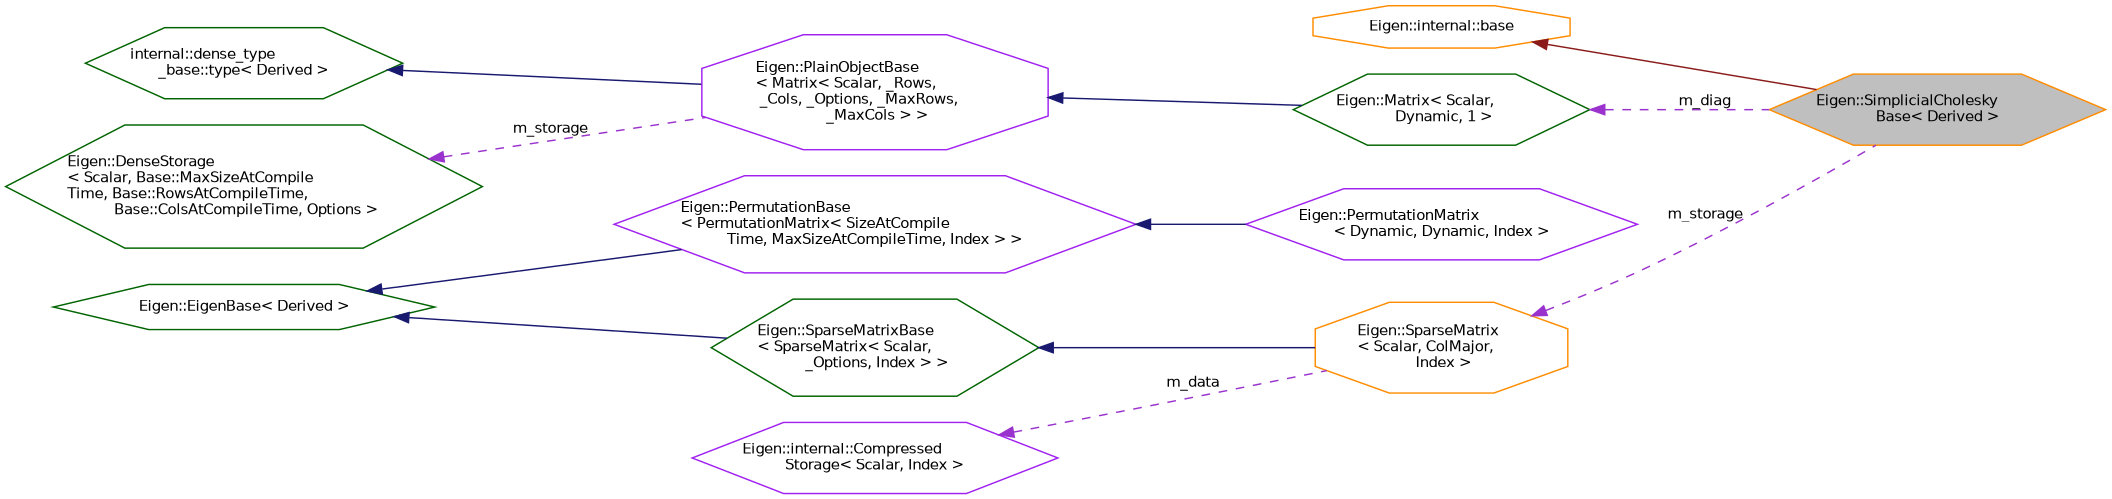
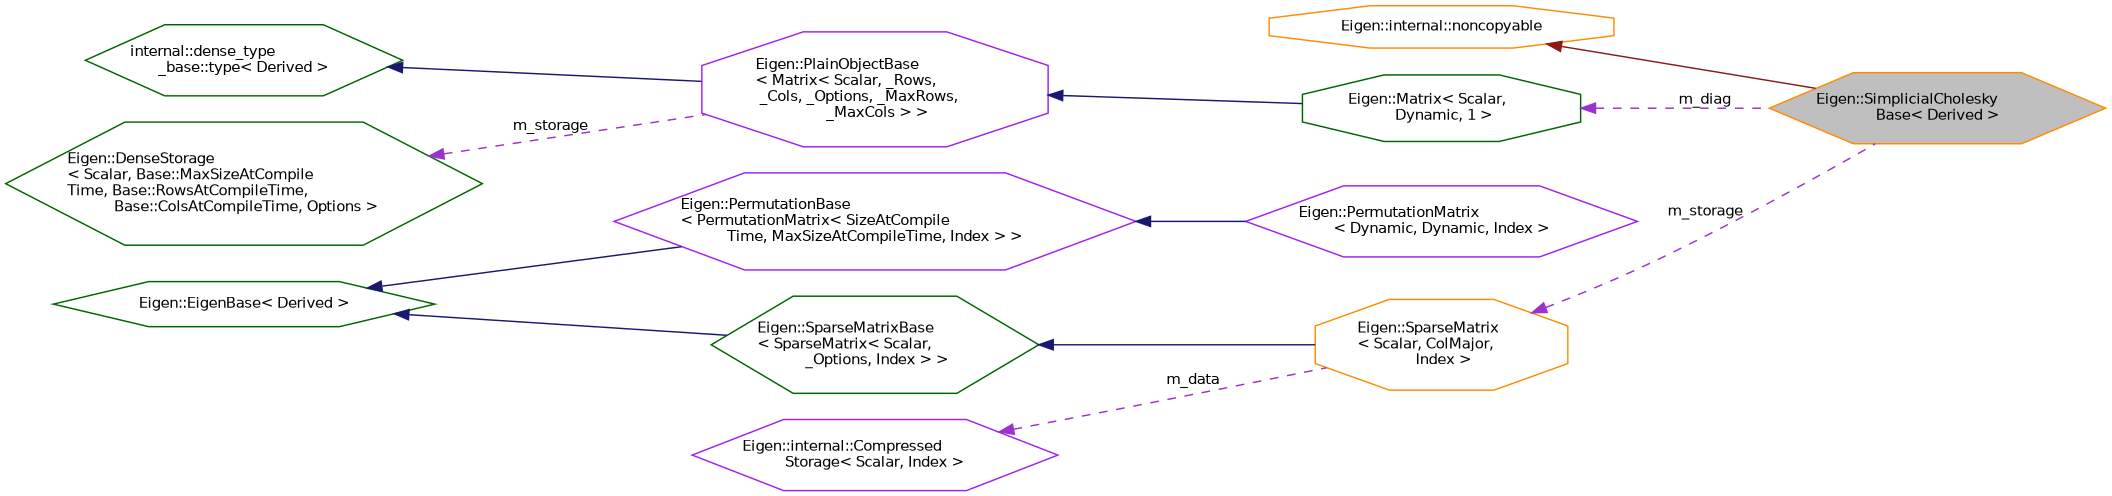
node "Eigen::internal::base": label "Eigen::internal::base" -> "Eigen::internal::noncopyable"
node "Eigen::Matrix< Scalar, Dynamic, 1 >": shape hexagon -> octagon
